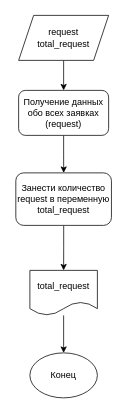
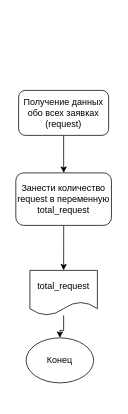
node "request total_request": removed
edge "request total_request" -> "Получение данных обо всех заявках (request)": removed
node "Конец": moved (63, 375) -> (60, 360)
